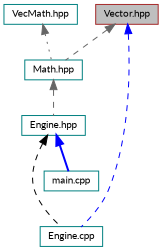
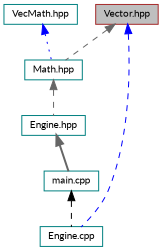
edge "Math.hpp" -> "VecMath.hpp": color gray40 -> blue
edge "main.cpp" -> "Engine.hpp": color blue -> gray40
edge "Engine.cpp" -> "Engine.hpp": now "Engine.cpp" -> "main.cpp"
